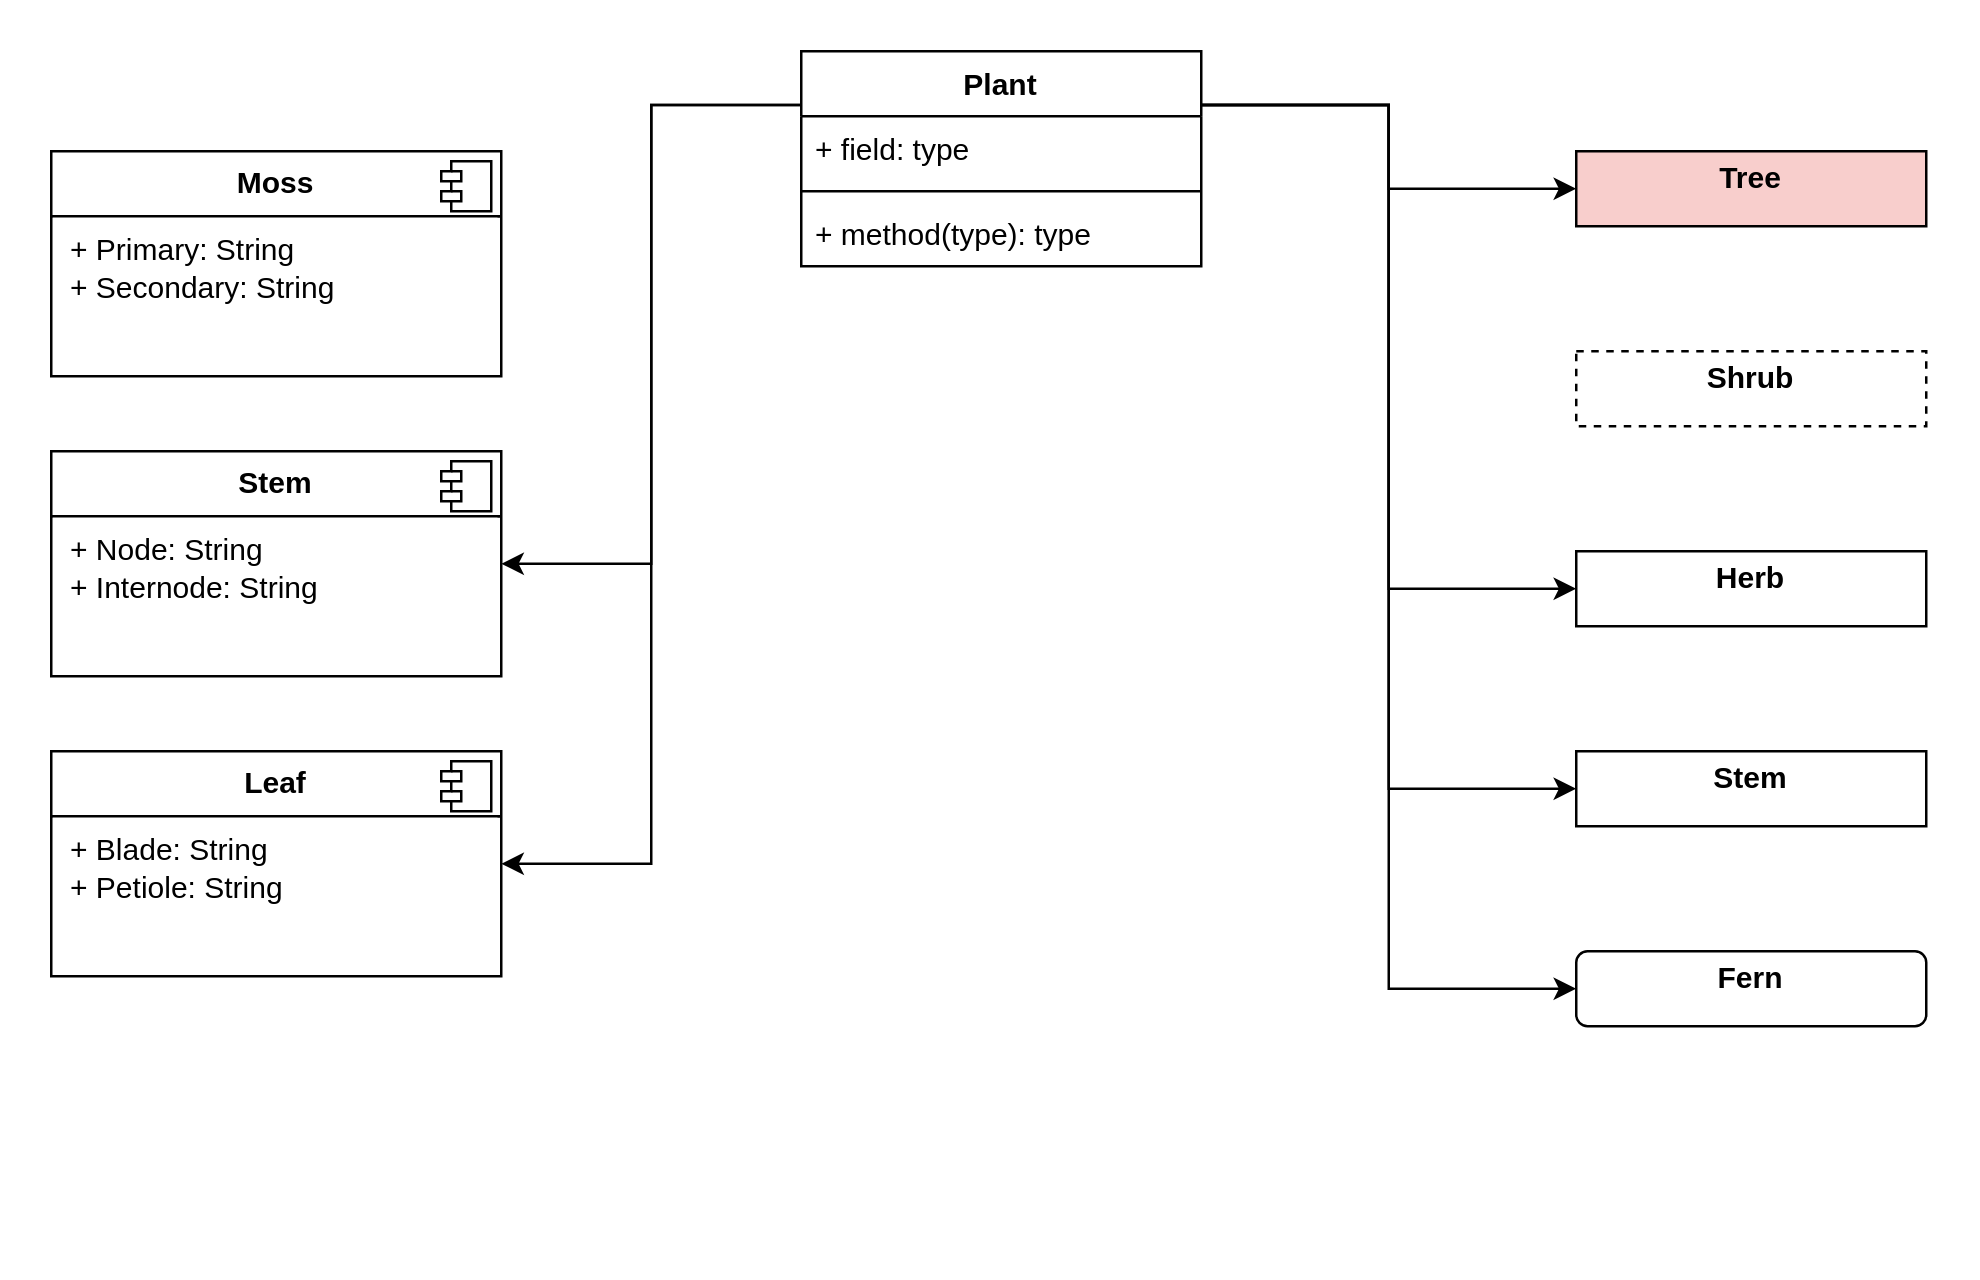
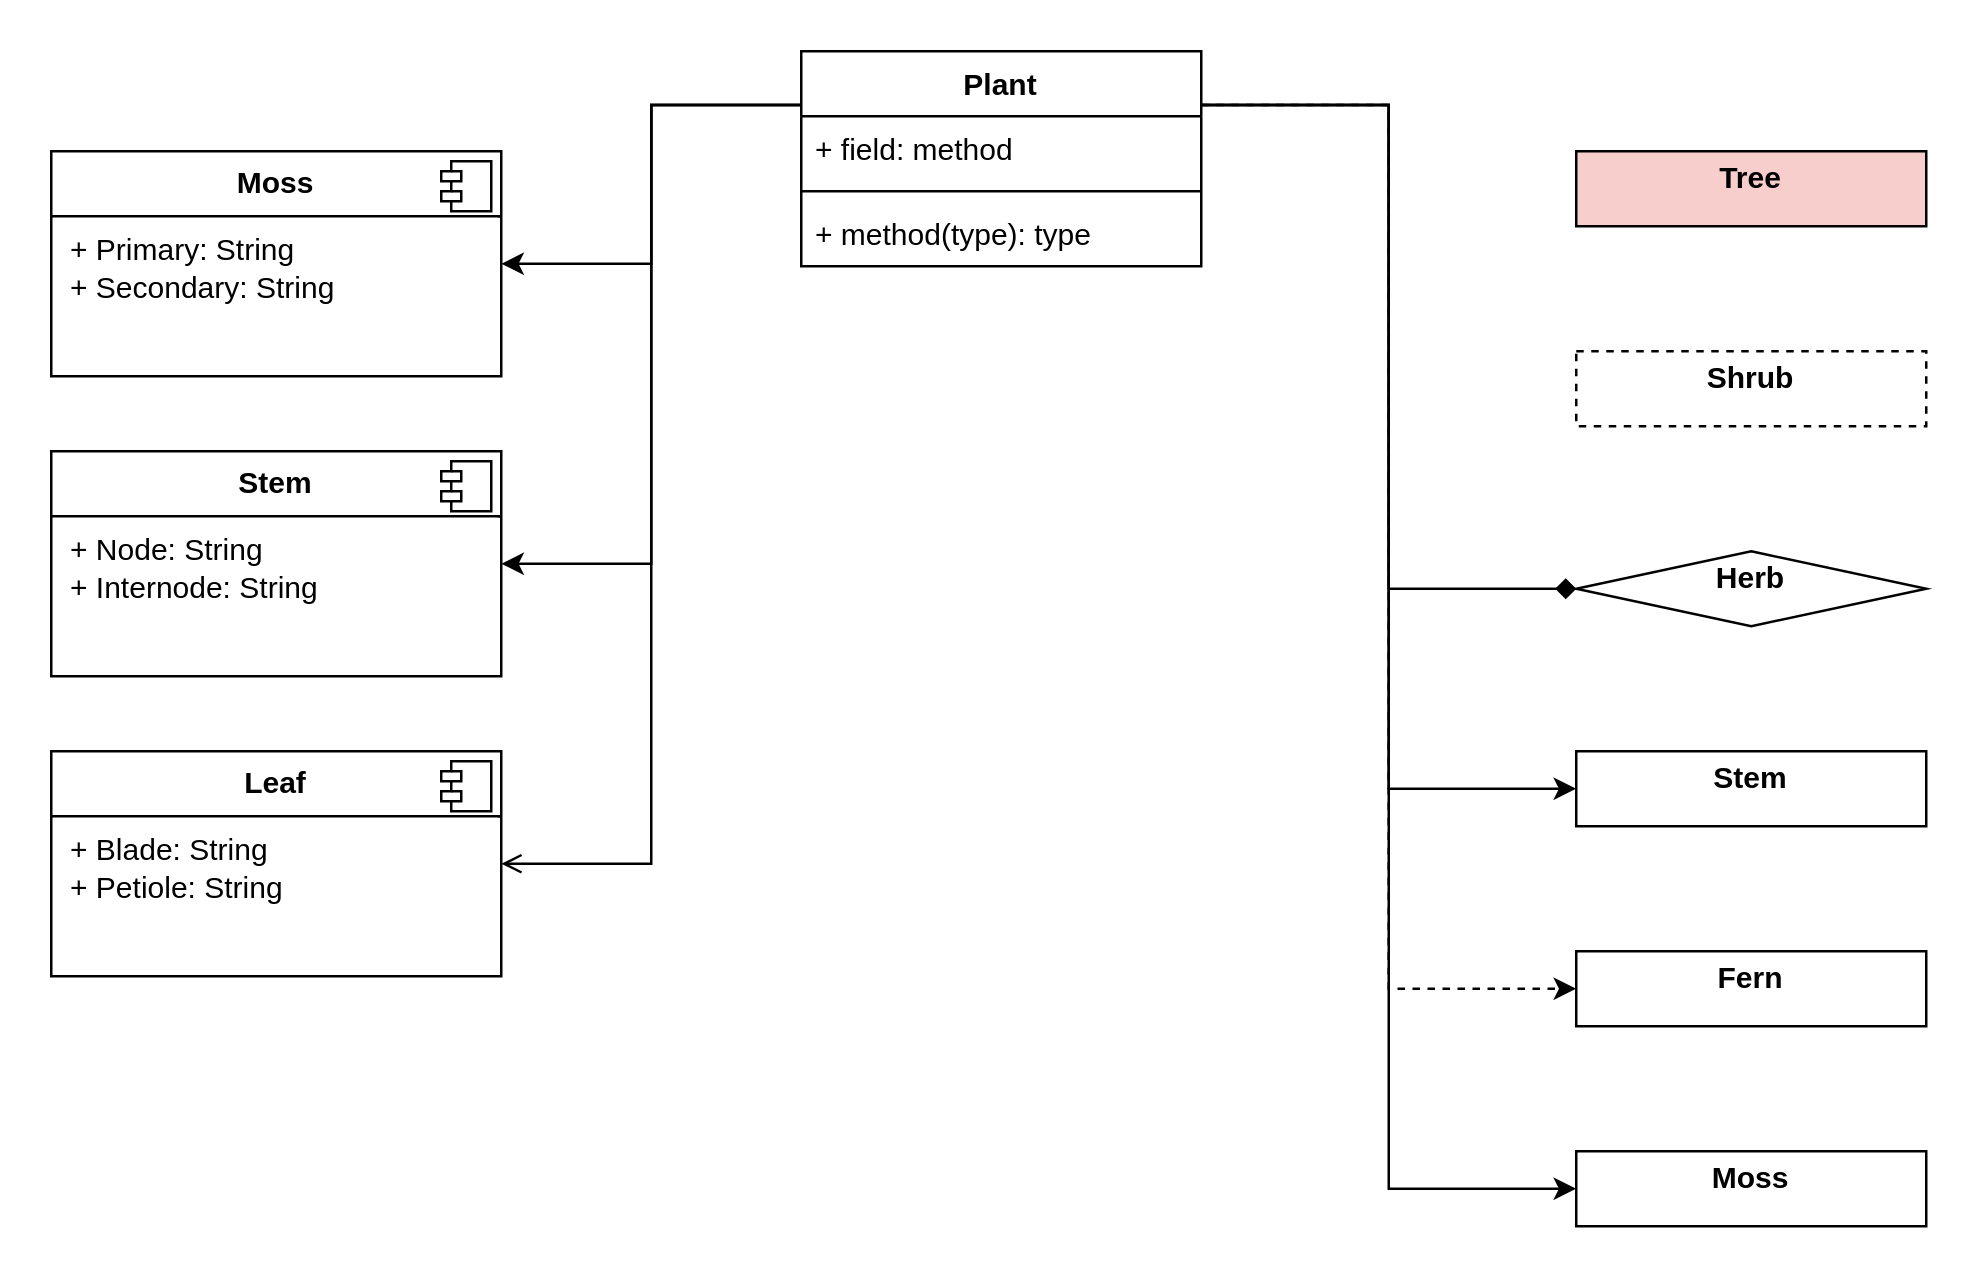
node "+ field: type": label "+ field: type" -> "+ field: method"
edge "Plant" -> "Tree": removed
edge "Plant" -> "Moss + Primary: String + Secondary: String": added
edge "Plant" -> "Herb": arrowhead classic -> diamond
node "Herb": shape rectangle -> diamond
edge "Plant" -> "Leaf + Blade: String + Petiole: String": arrowhead classic -> open
edge "Plant" -> "Fern": style solid -> dashed
node "Fern": shape rounded rectangle -> rectangle
edge "Plant" -> "Moss": added
node "Moss": added
